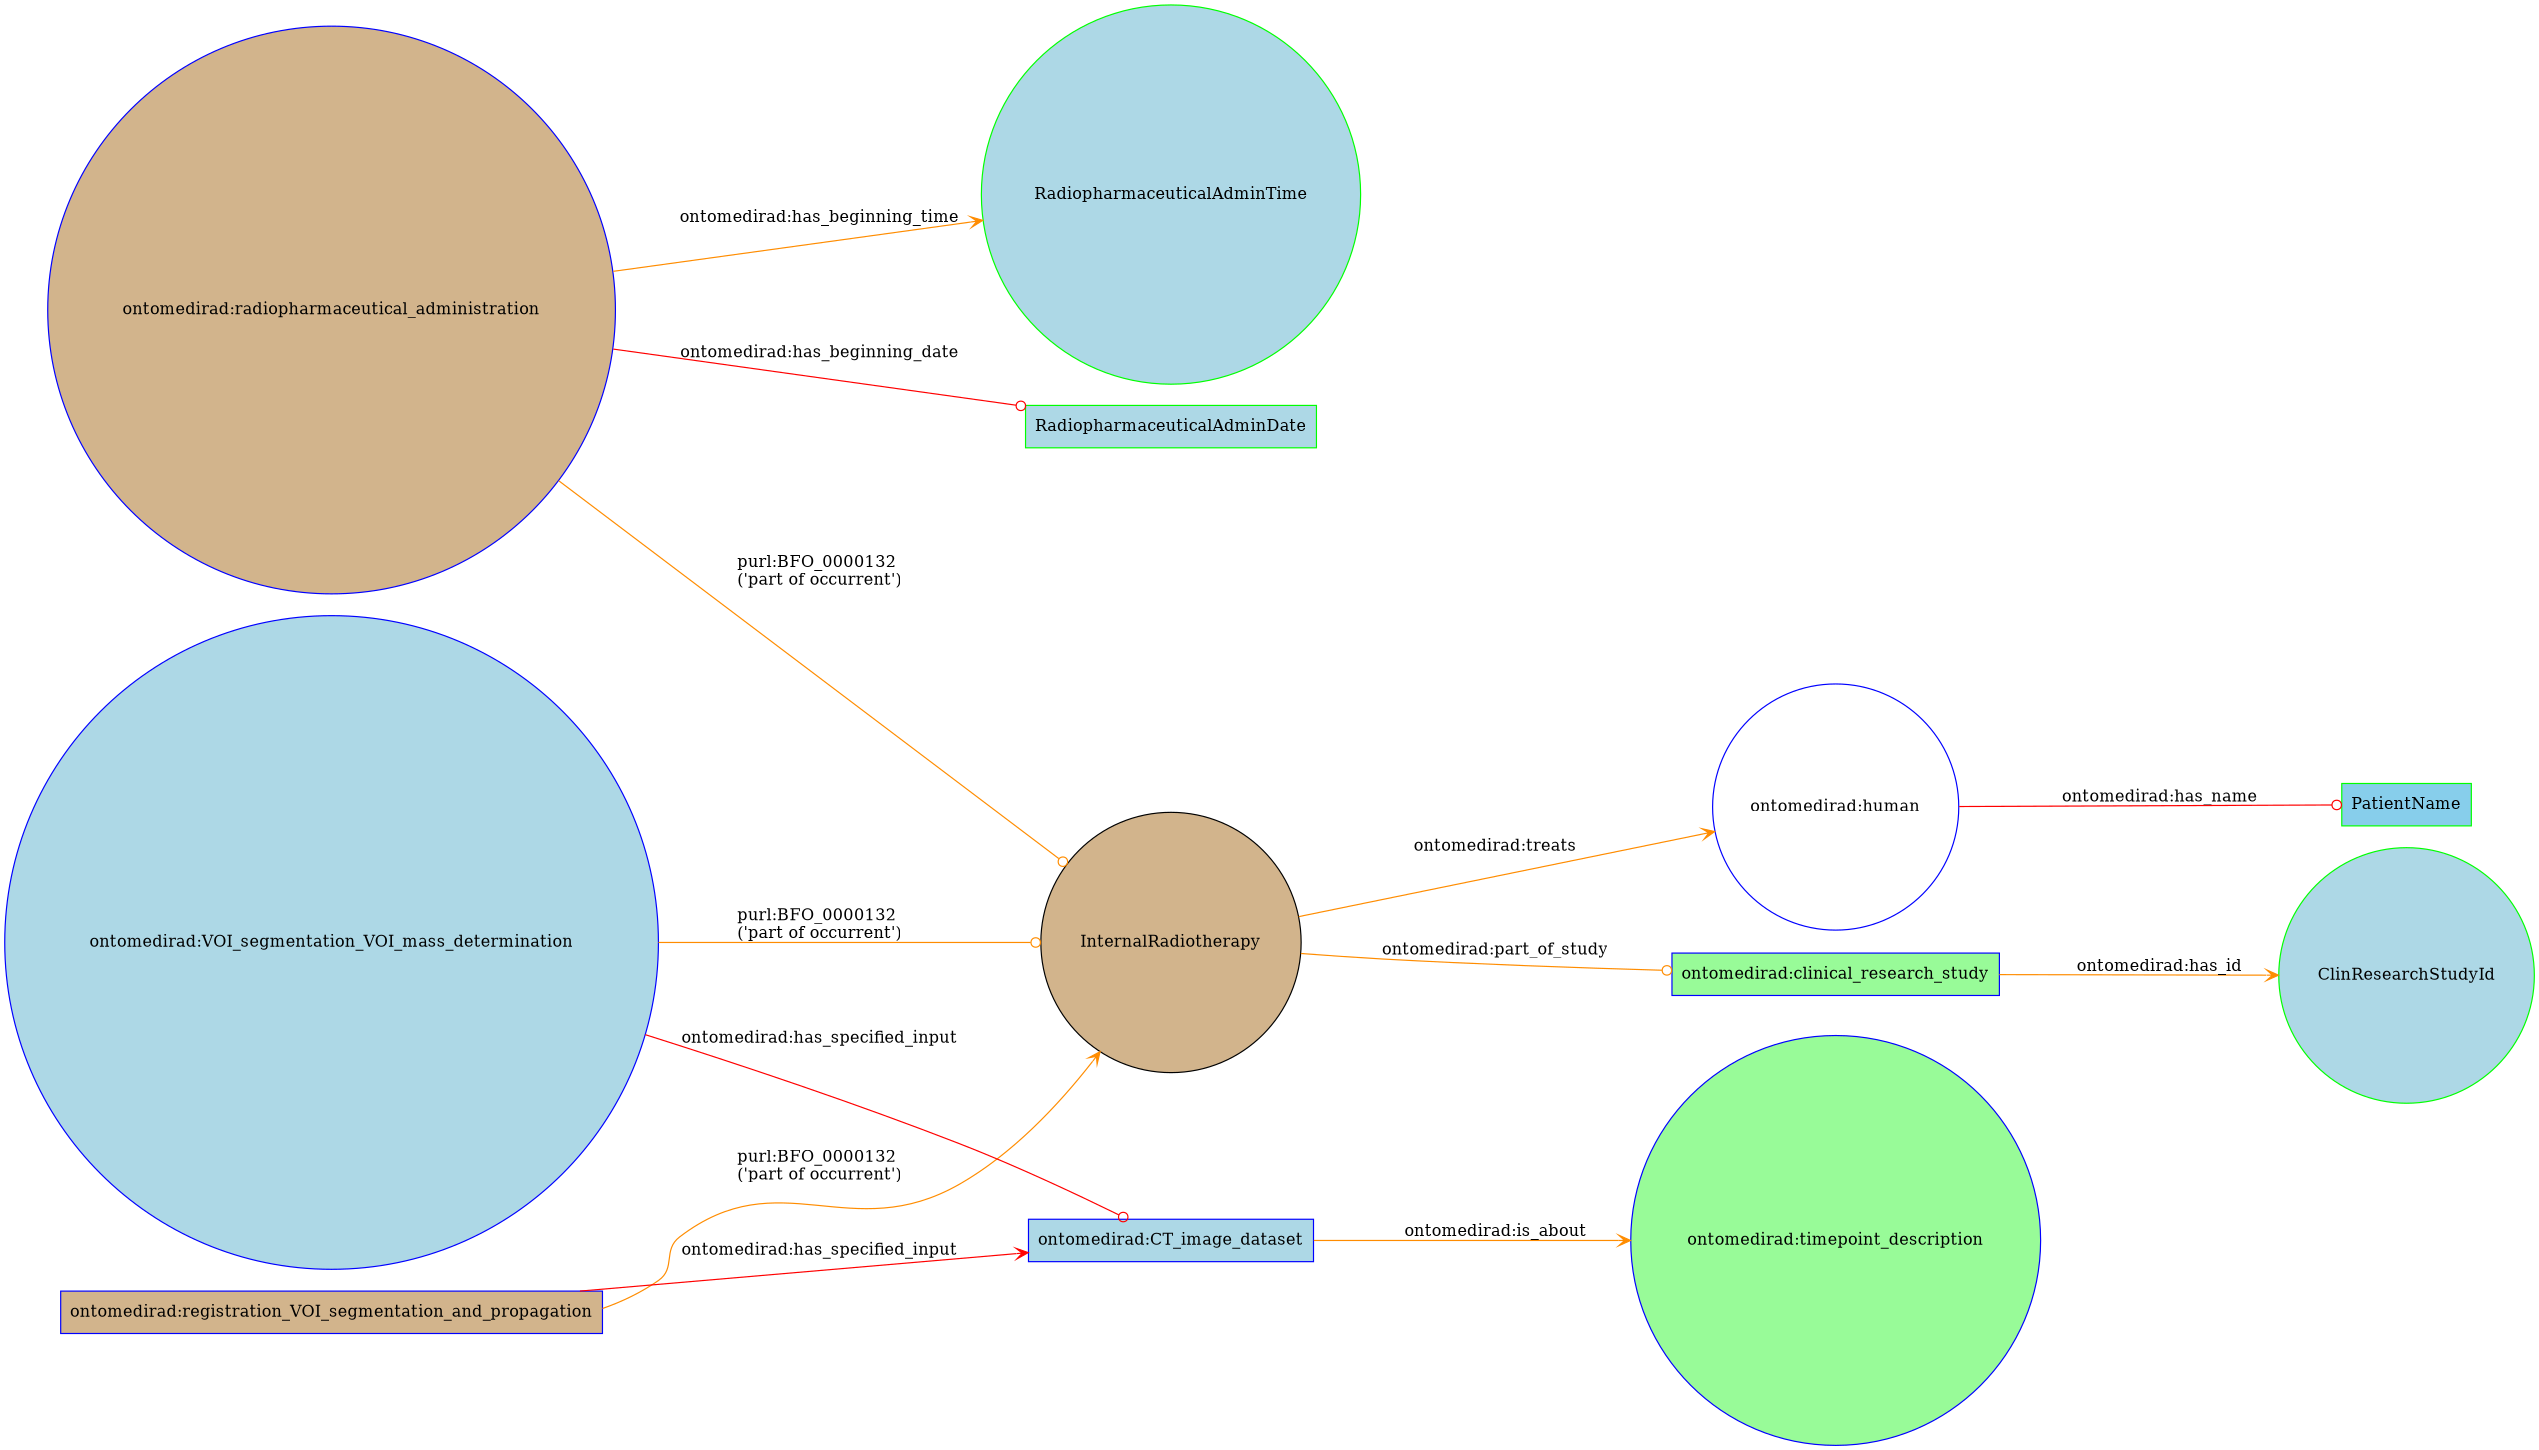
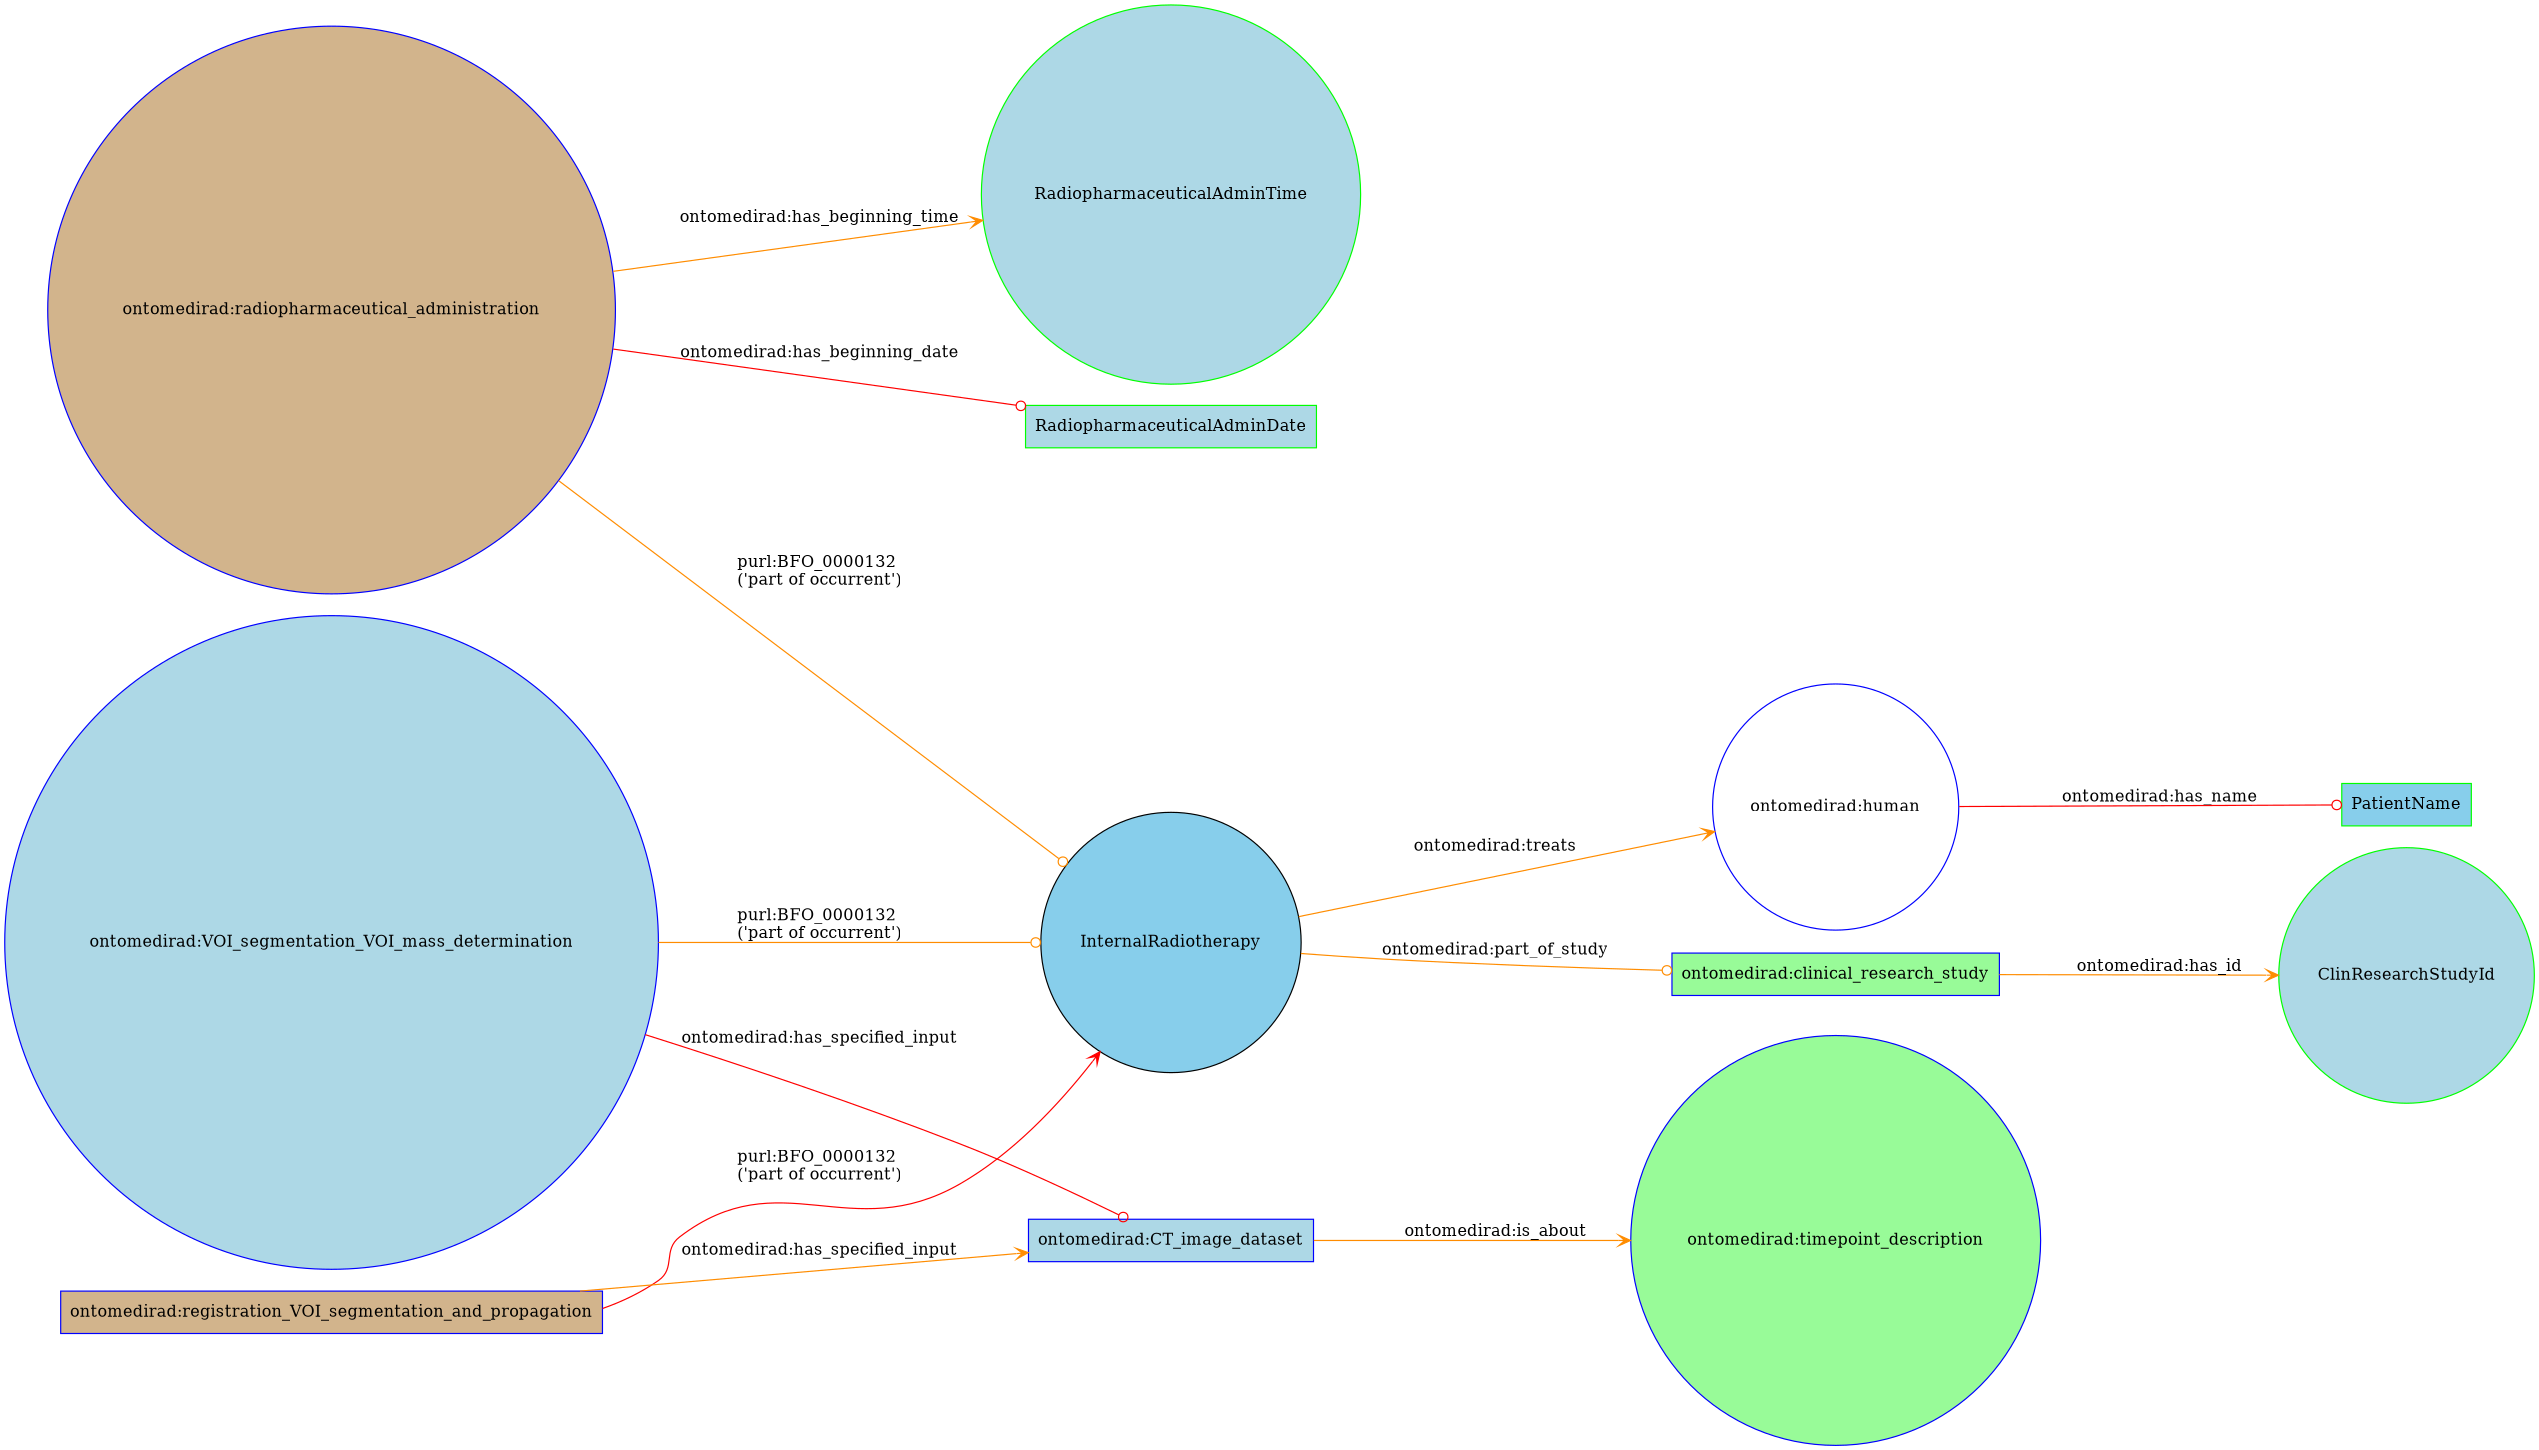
node "InternalRadiotherapy": fillcolor tan -> skyblue
edge "ontomedirad:registration_VOI_segmentation_and_propagation" -> "InternalRadiotherapy": color darkorange -> red
edge "ontomedirad:registration_VOI_segmentation_and_propagation" -> "ontomedirad:CT_image_dataset": color red -> darkorange
